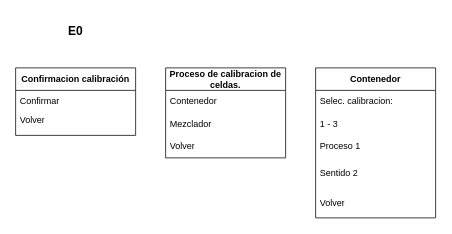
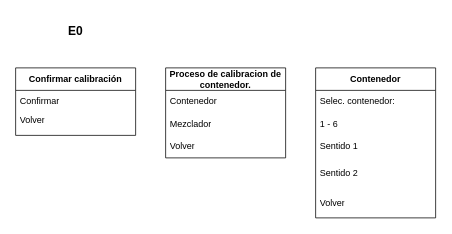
node "Confirmacion calibración": label "Confirmacion calibración" -> "Confirmar calibración"
node "Proceso de calibracion de celdas.": label "Proceso de calibracion de celdas." -> "Proceso de calibracion de contenedor."
node "Selec. calibracion:": label "Selec. calibracion:" -> "Selec. contenedor:"
node "1 - 3": label "1 - 3" -> "1 - 6"
node "Proceso 1": label "Proceso 1" -> "Sentido 1"
